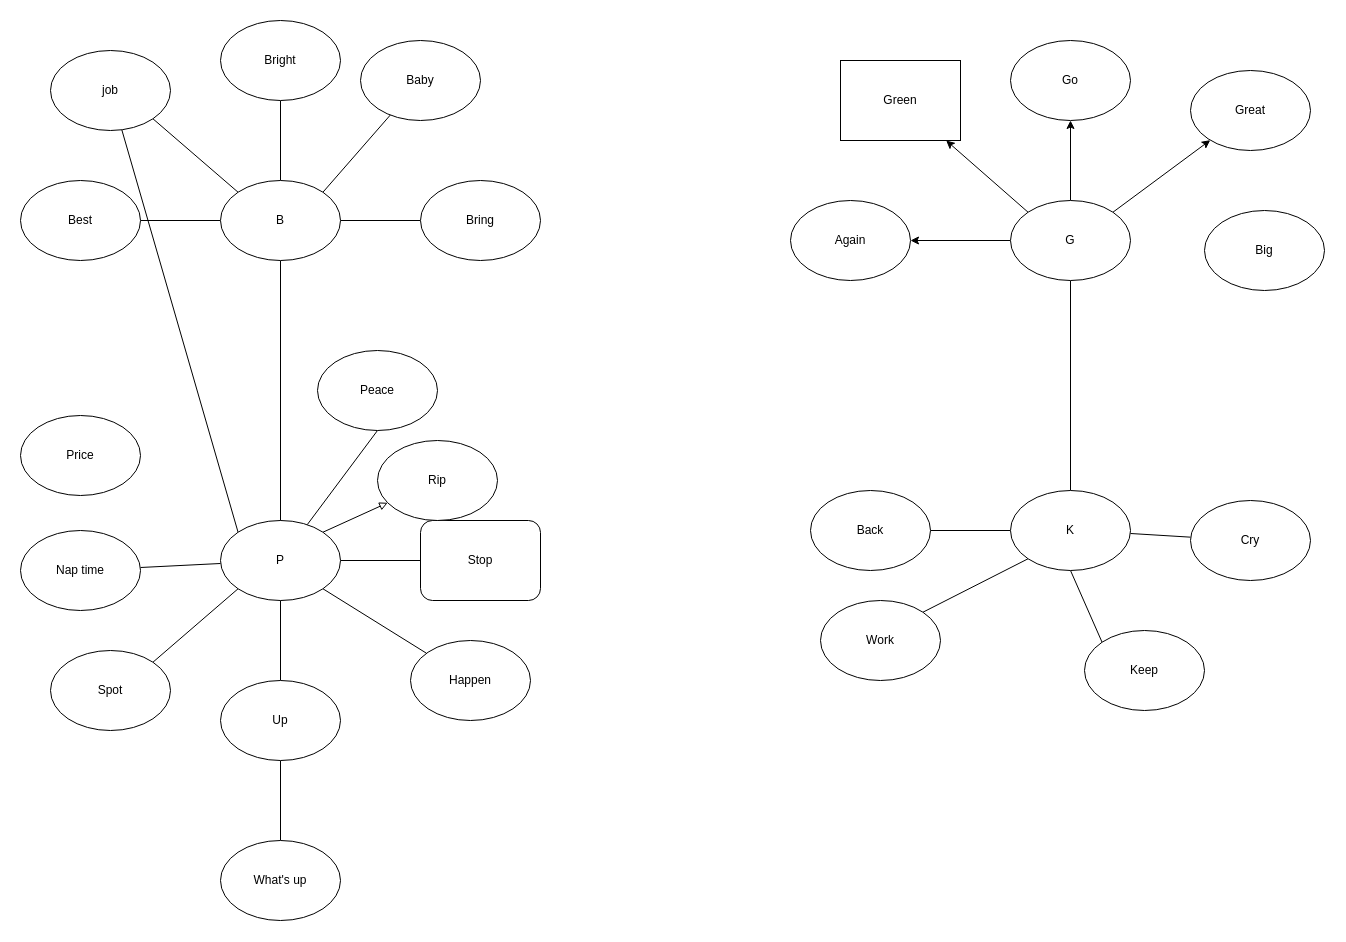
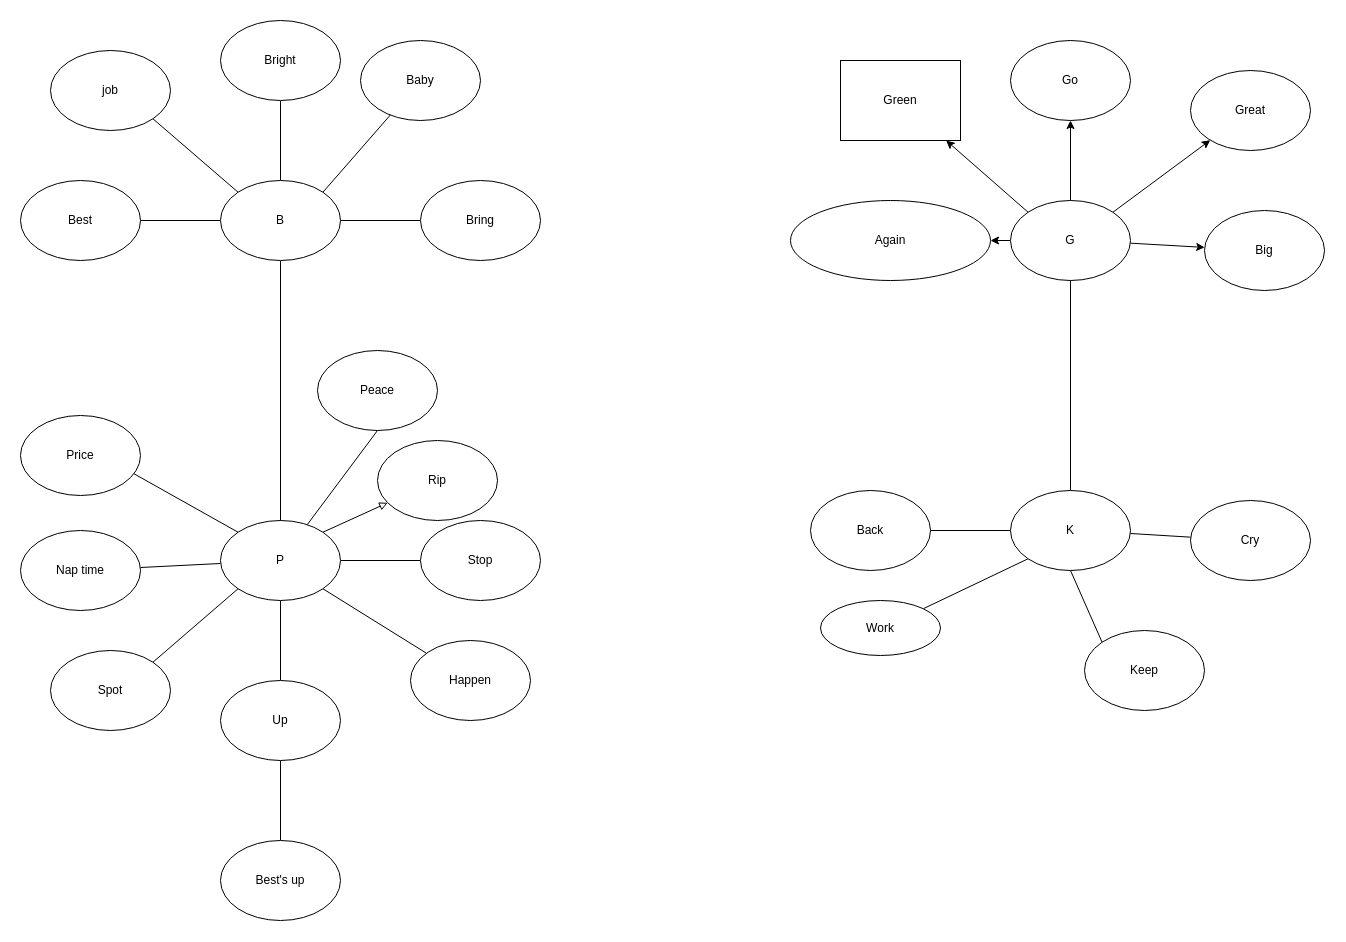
node "Again": size 120x80 -> 200x80
edge "G" -> "Big": added
edge "job" -- "P": now "Price" -- "P"
node "Stop": shape rounded rectangle -> ellipse
node "Work": size 120x80 -> 120x55
node "What's up": label "What's up" -> "Best's up"
